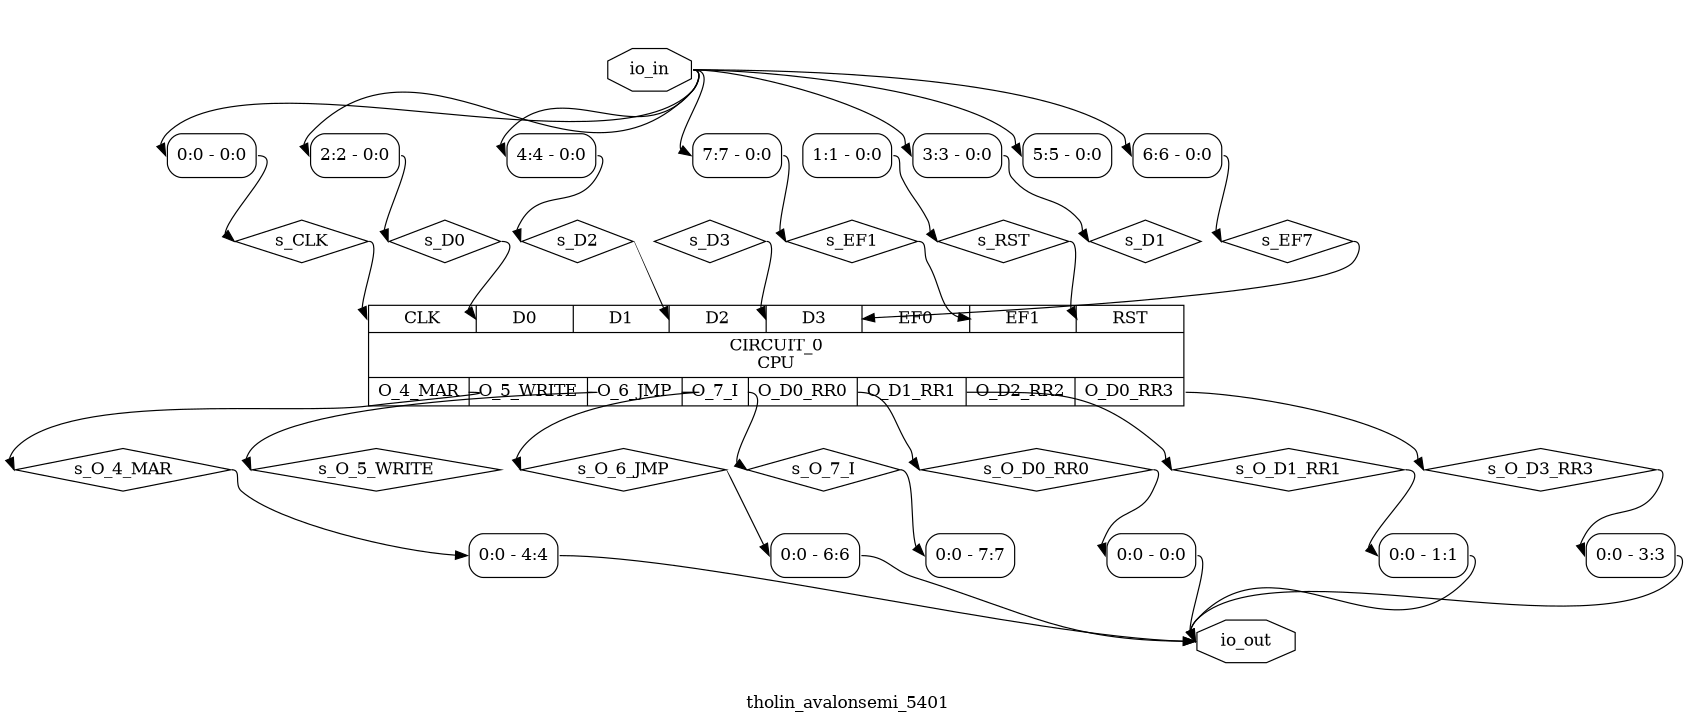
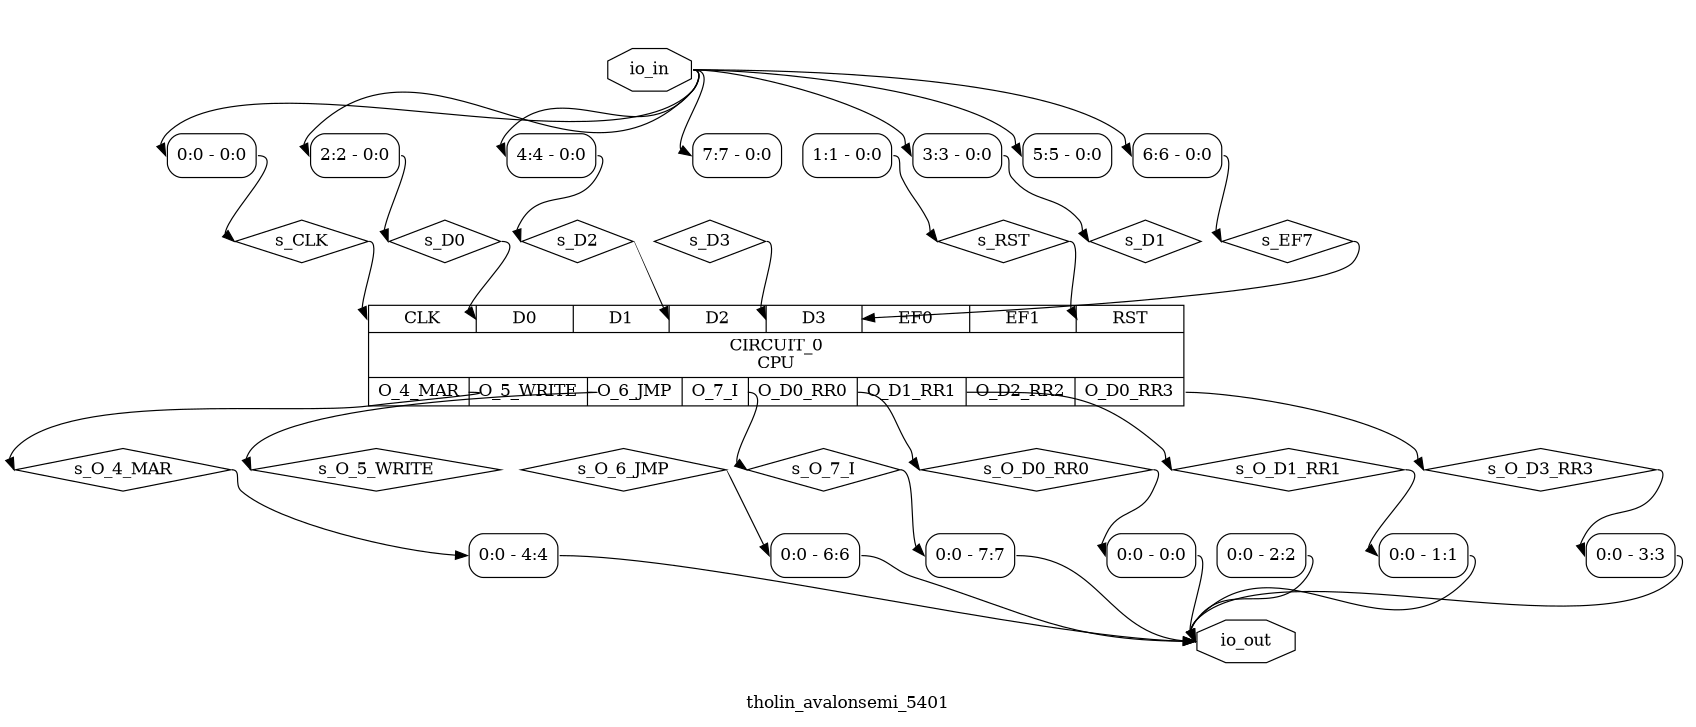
node "s_EF1": removed
edge "CLK" -> "s_O_6_JMP": removed
node "0:0 - 2:2": added
edge "0:0 - 7:7" -> "io_out": added
